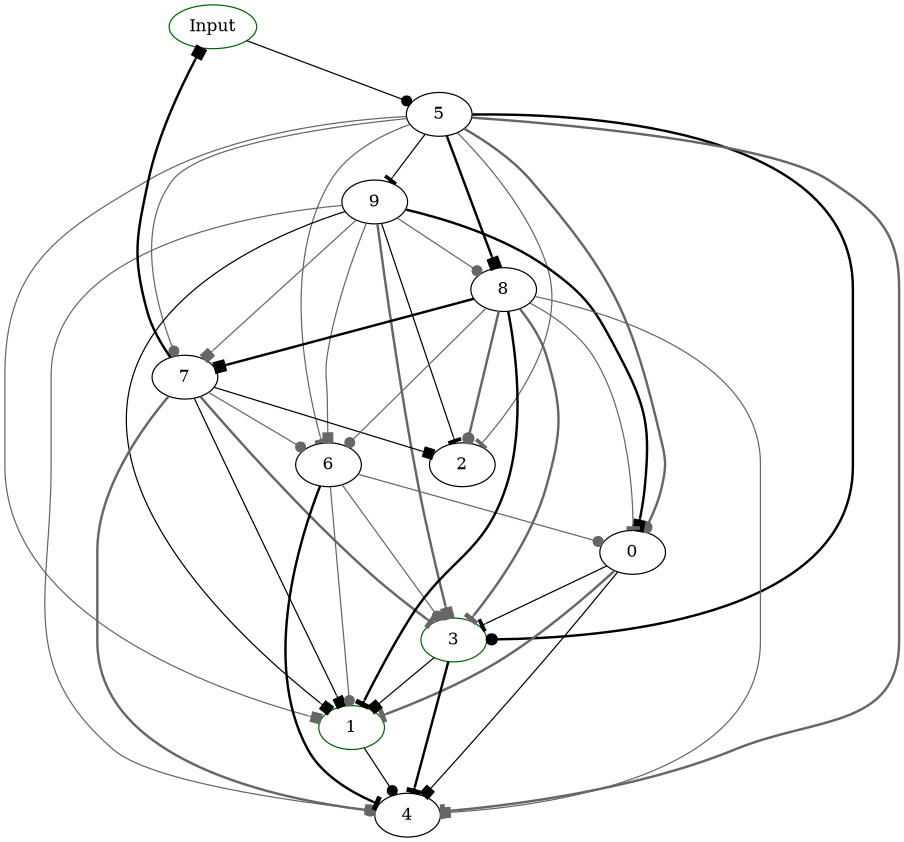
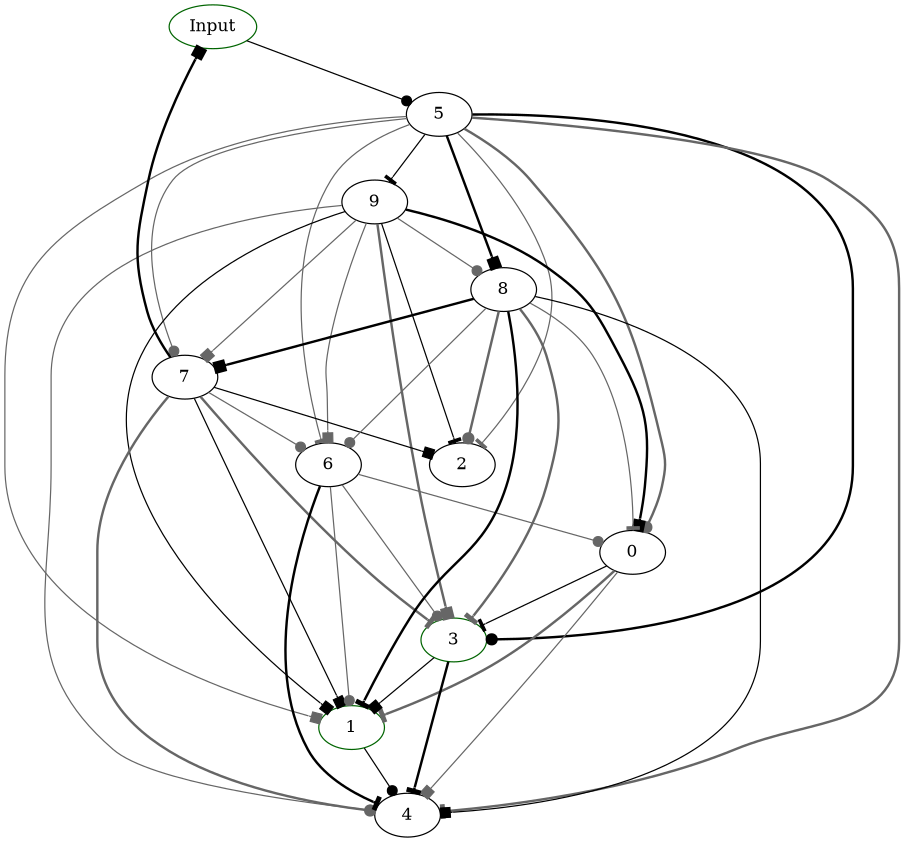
edge "9" -> "4": arrowhead box -> dot
edge "8" -> "4": color gray40 -> black
edge "0" -> "4": color black -> gray40
